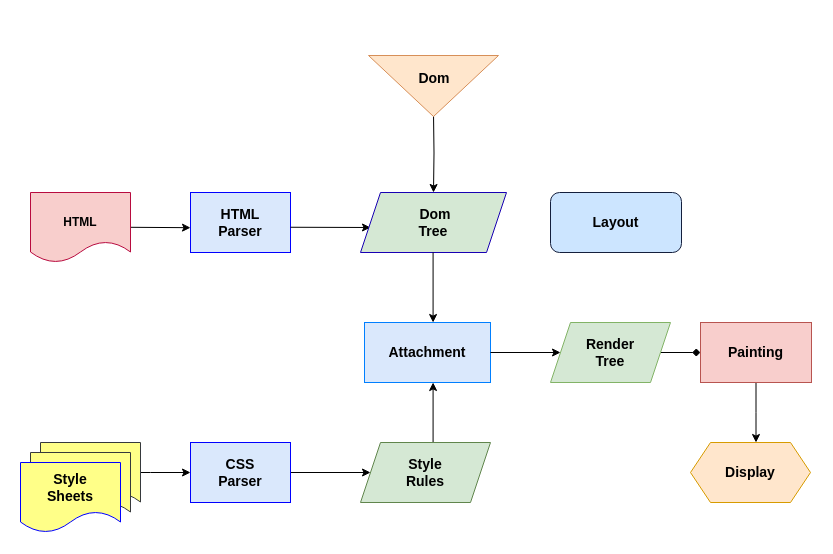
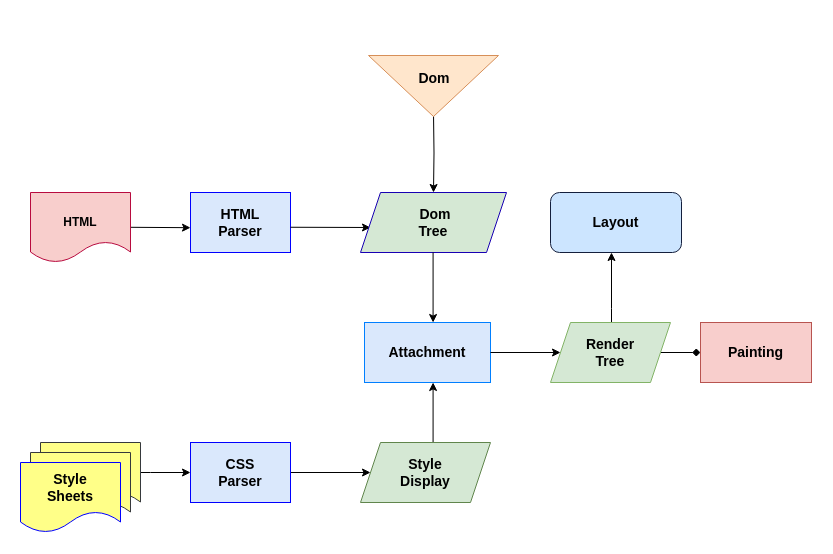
edge "Render Tree" -> "Layout": added
edge "Painting" -> "Display": removed
node "Style Rules": label "Style Rules" -> "Style Display"
node "Display": removed
